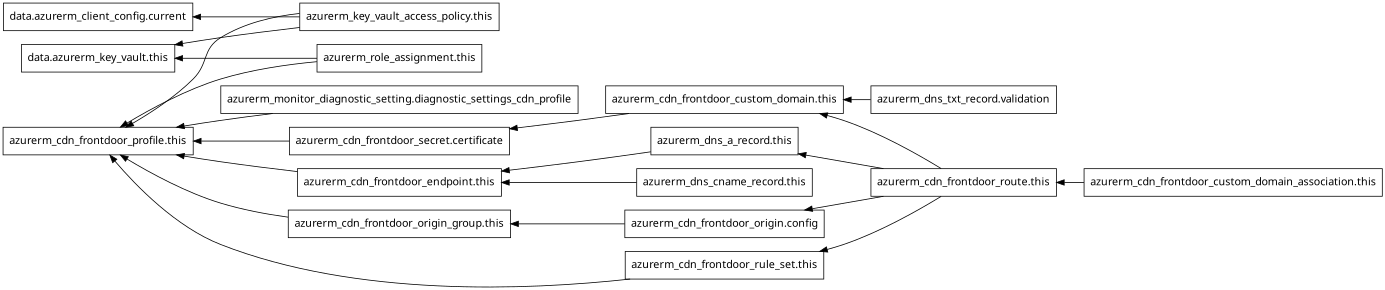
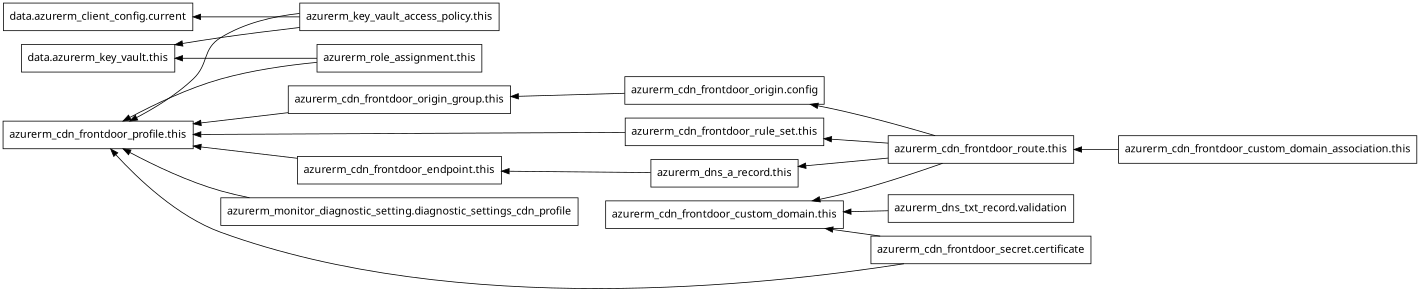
edge "azurerm_cdn_frontdoor_custom_domain.this" -> "azurerm_cdn_frontdoor_secret.certificate": reversed
node "azurerm_dns_cname_record.this": removed
